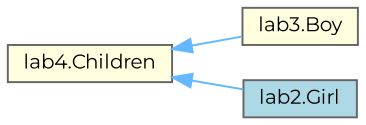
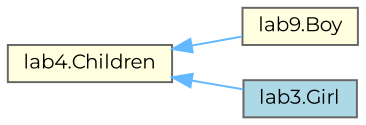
node "lab3.Boy": label "lab3.Boy" -> "lab9.Boy"
node "lab2.Girl": label "lab2.Girl" -> "lab3.Girl"
